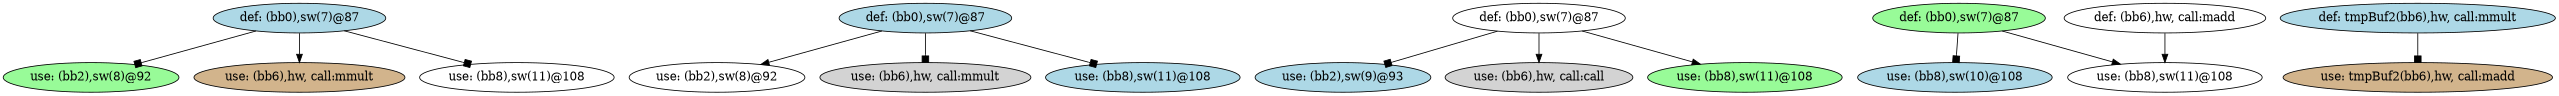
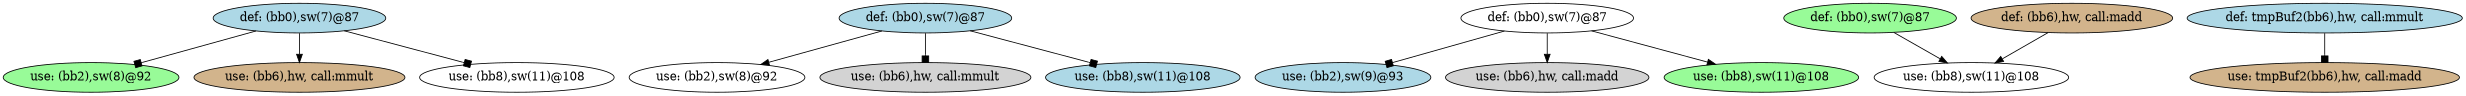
node "def: (bb6),hw, call:madd": fillcolor white -> tan
node "use: (bb6),hw, call:call": label "use: (bb6),hw, call:call" -> "use: (bb6),hw, call:madd"
node "use: (bb8),sw(10)@108": removed
